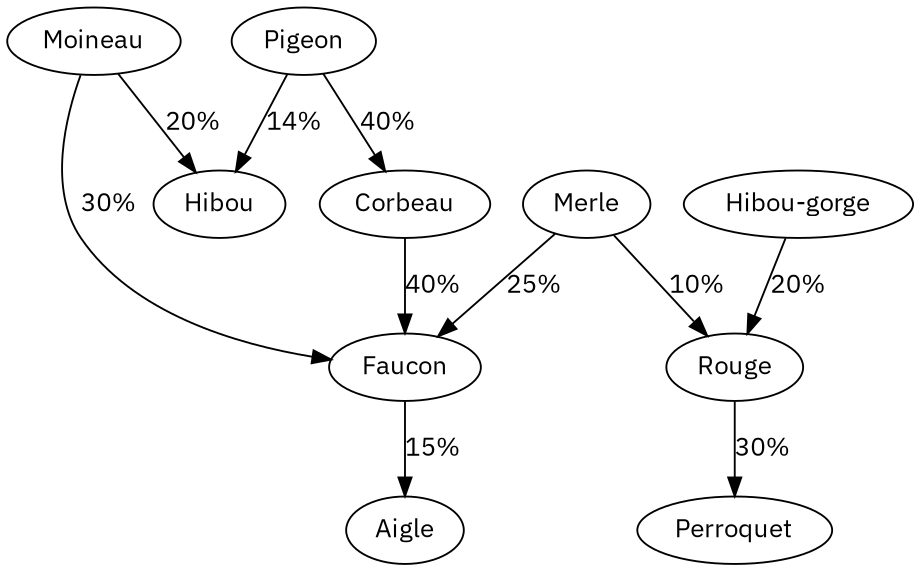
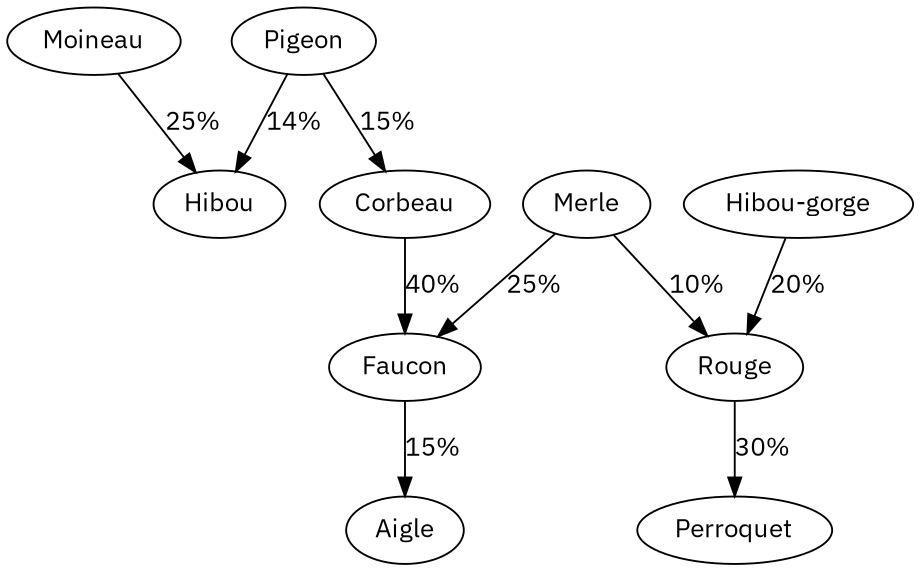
edge "Moineau" -> "Hibou": label "20%" -> "25%"
edge "Pigeon" -> "Corbeau": label "40%" -> "15%"
edge "Moineau" -> "Faucon": removed, label "30%"
